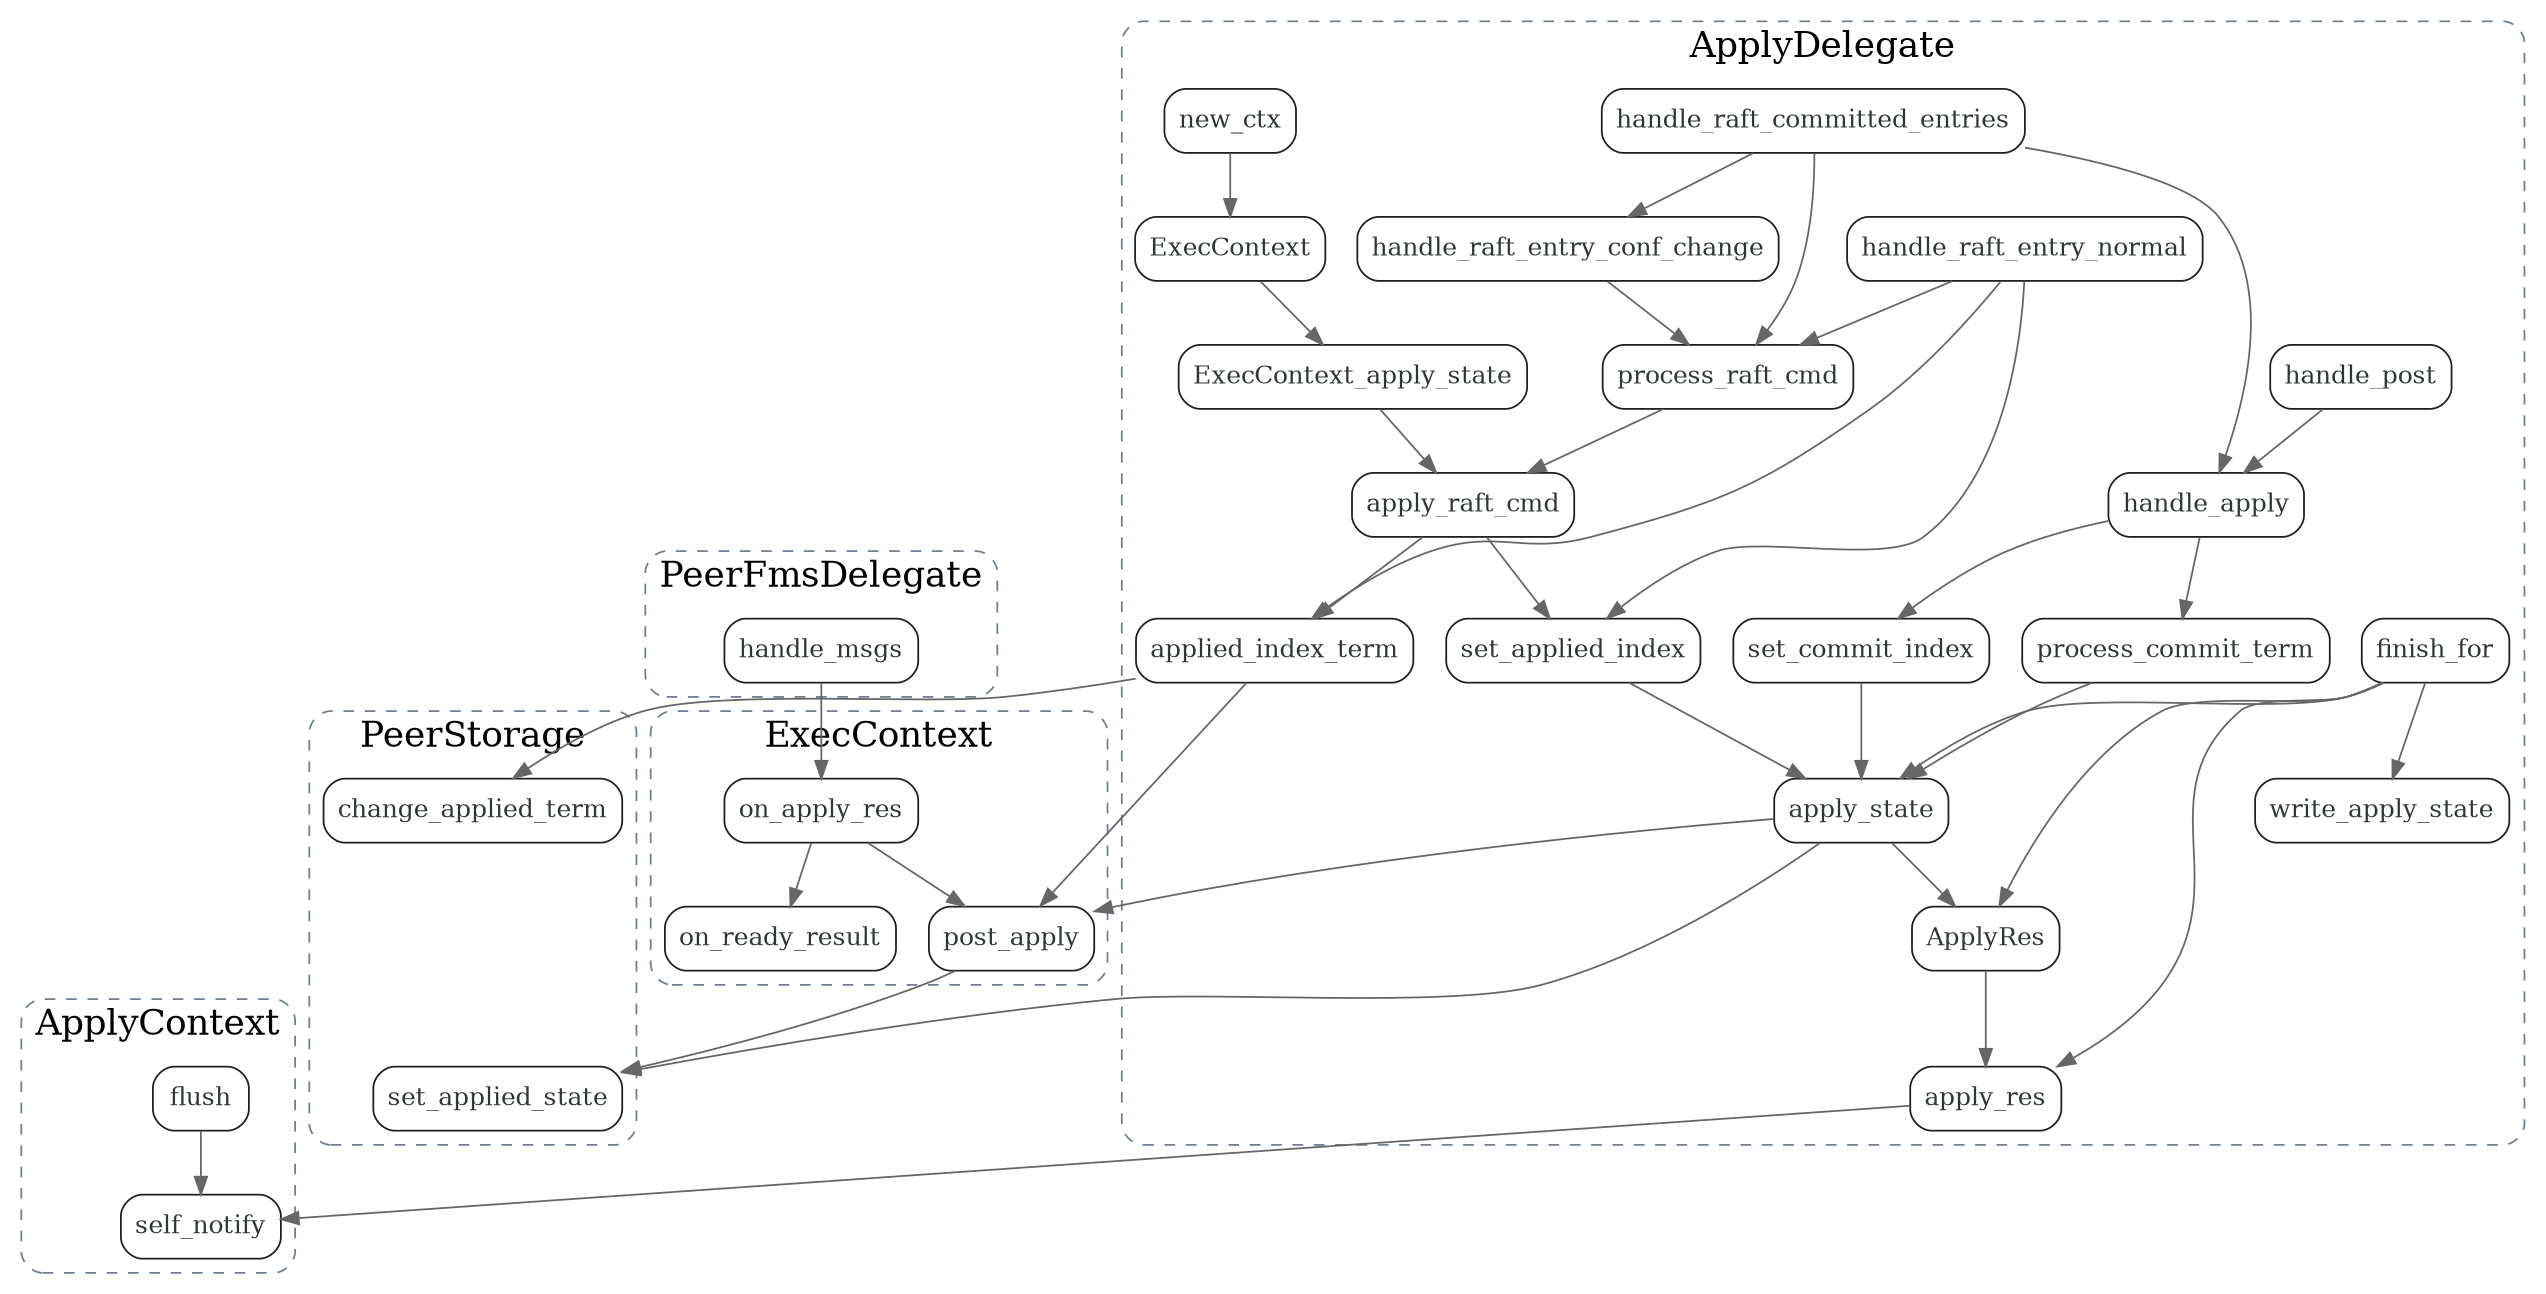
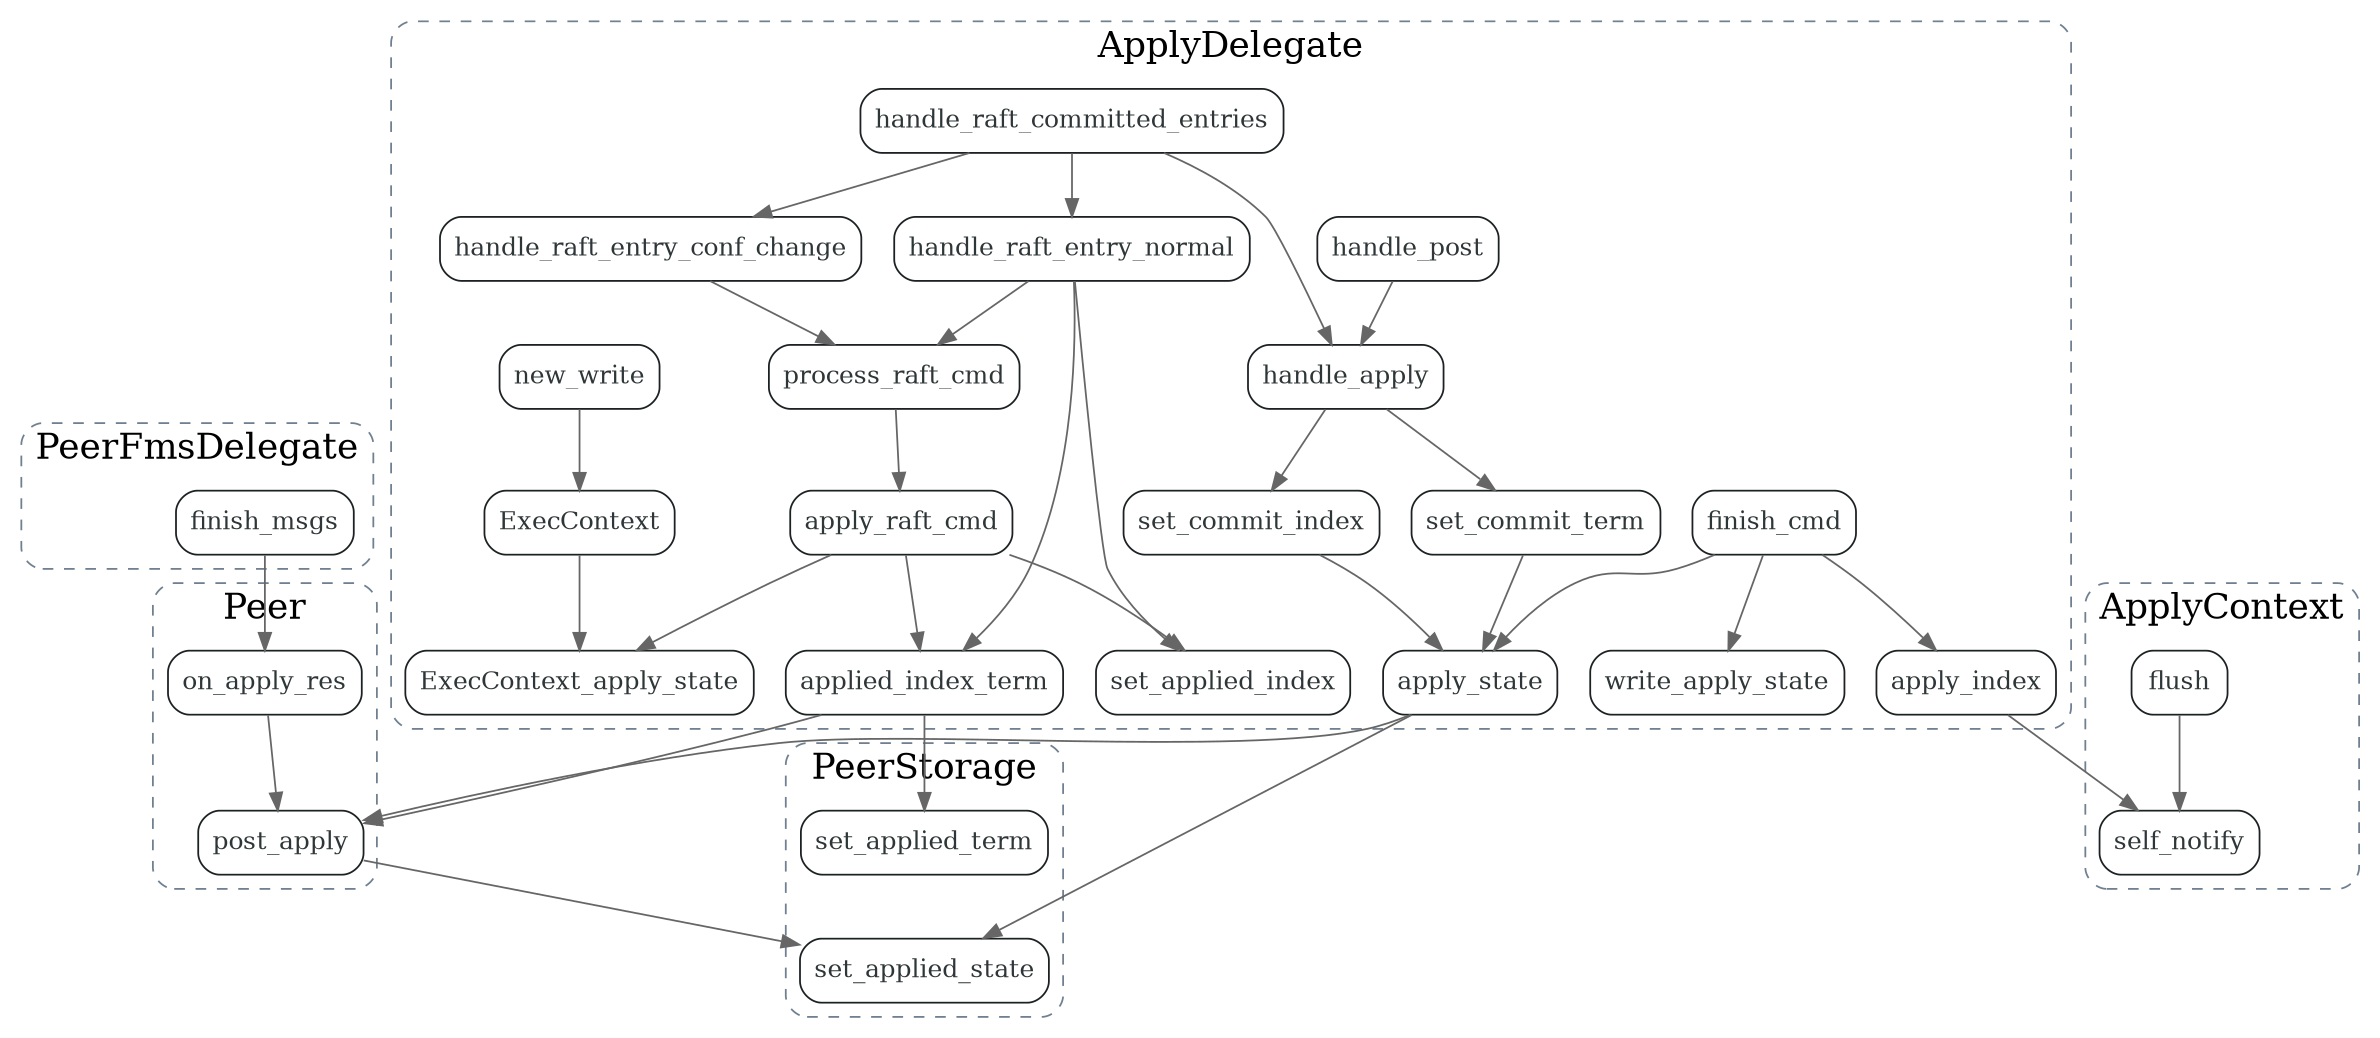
node "new_ctx": label "new_ctx" -> "new_write"
edge "handle_raft_committed_entries" -> "process_raft_cmd": now "handle_raft_committed_entries" -> "handle_raft_entry_normal"
edge "ExecContext_apply_state" -> "apply_raft_cmd": reversed
node "handle_msgs": label "handle_msgs" -> "finish_msgs"
node "process_commit_term": label "process_commit_term" -> "set_commit_term"
node "finish_for": label "finish_for" -> "finish_cmd"
edge "set_applied_index" -> "apply_state": removed
cluster "ExecContext": label "ExecContext" -> "Peer"
node "change_applied_term": label "change_applied_term" -> "set_applied_term"
node "on_ready_result": removed
node "ApplyRes": removed
node "apply_res": label "apply_res" -> "apply_index"
